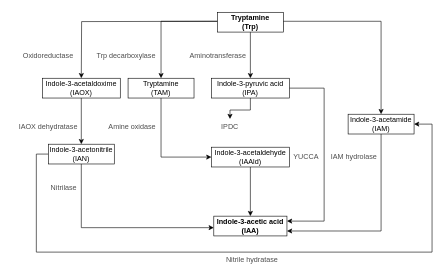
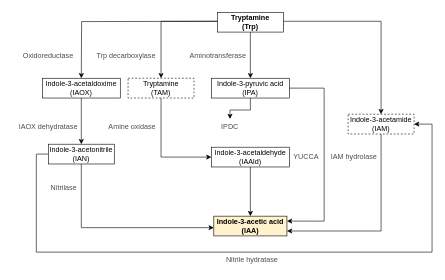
node "Tryptamine (TAM)": style solid -> dashed
node "Indole-3-acetamide (IAM)": style solid -> dashed
node "Indole-3-acetic acid (IAA)": fillcolor #ffffff -> #fff2cc
